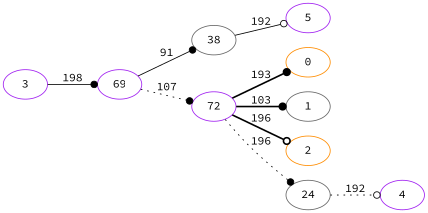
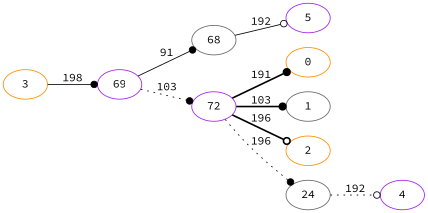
node "38": label "38" -> "68"
edge "72" -> "0": label "193" -> "191"
node "3": color purple -> darkorange
edge "69" -> "72": label "107" -> "103"
